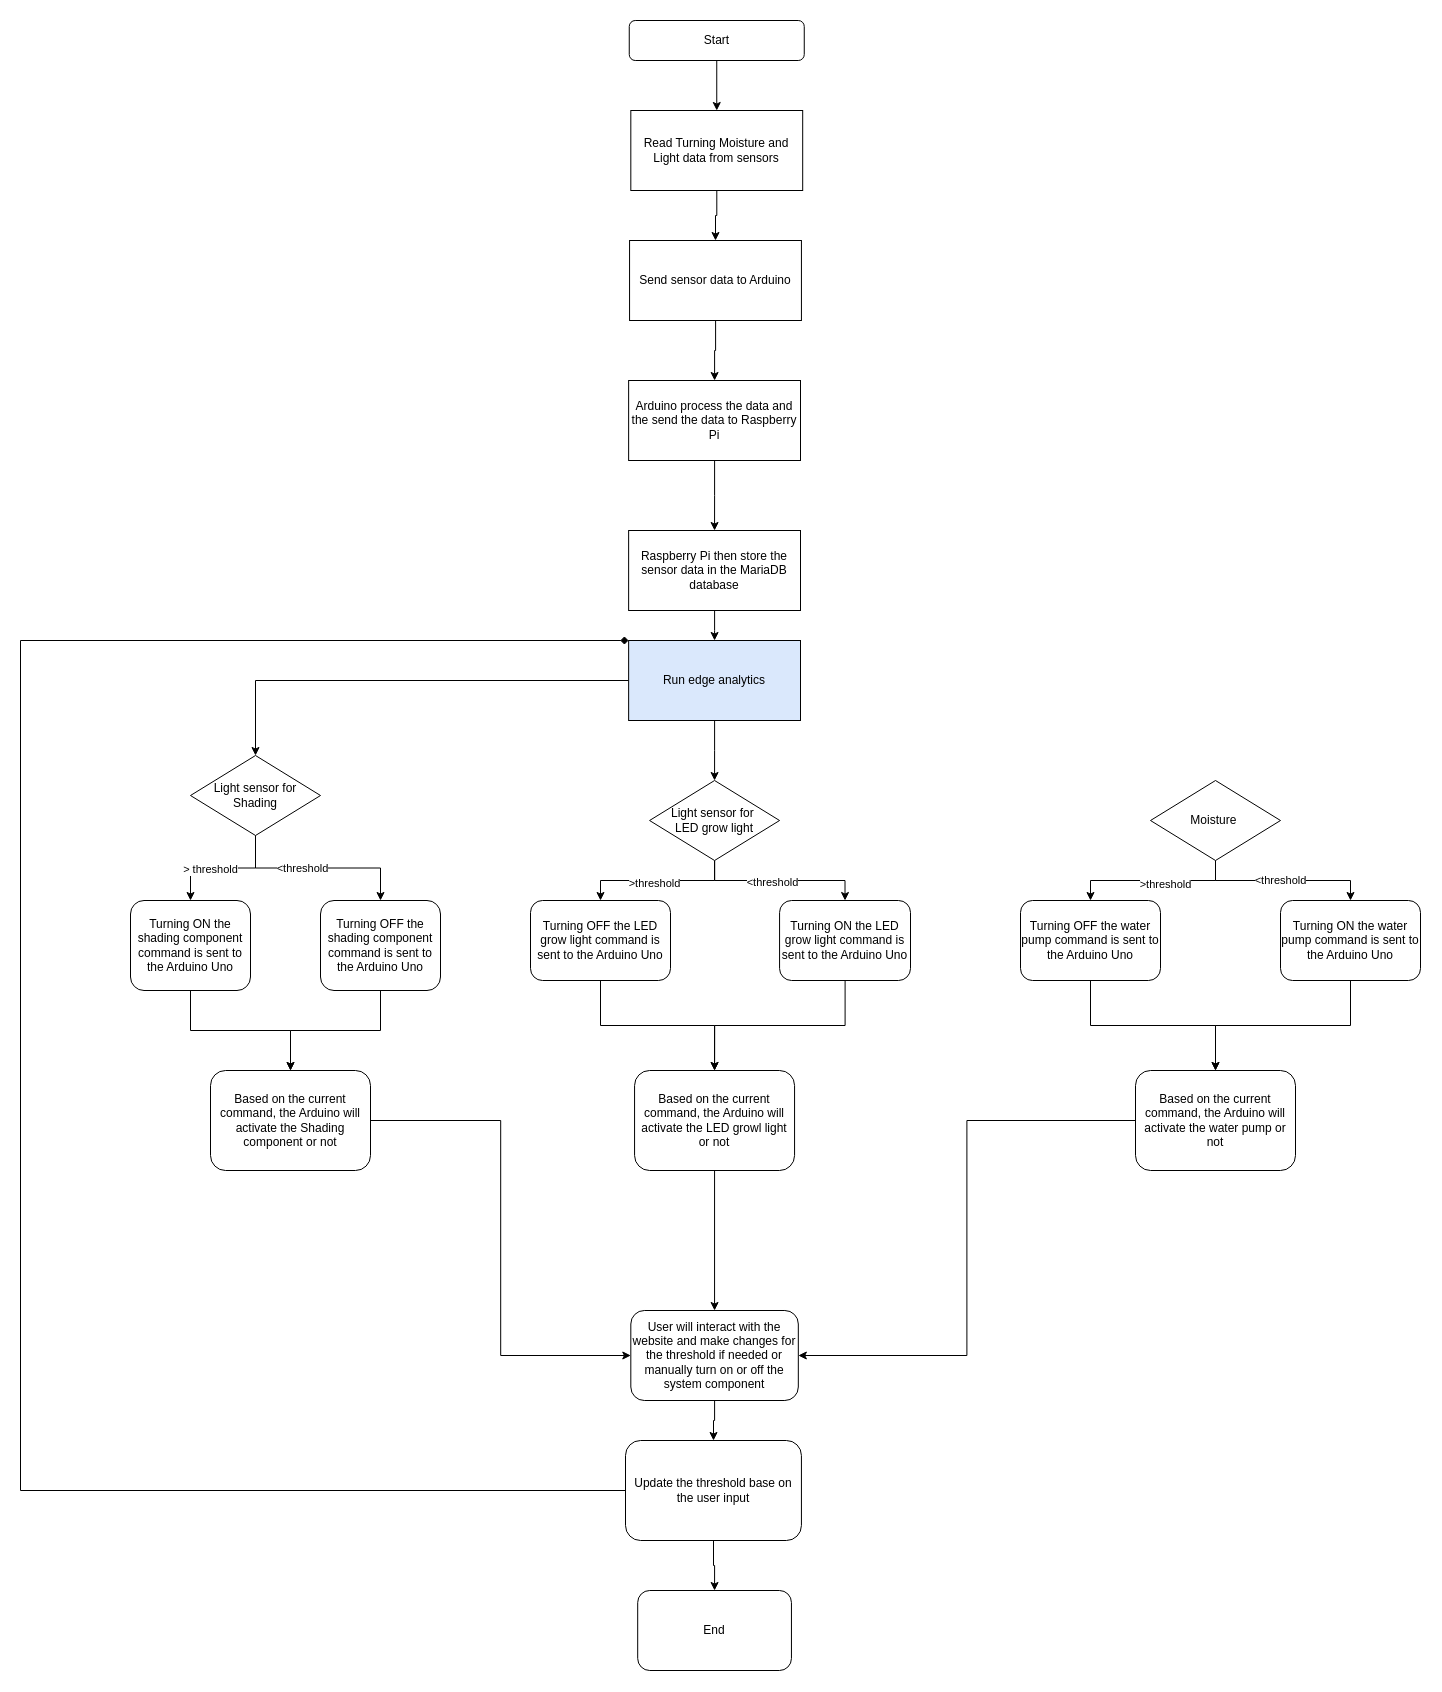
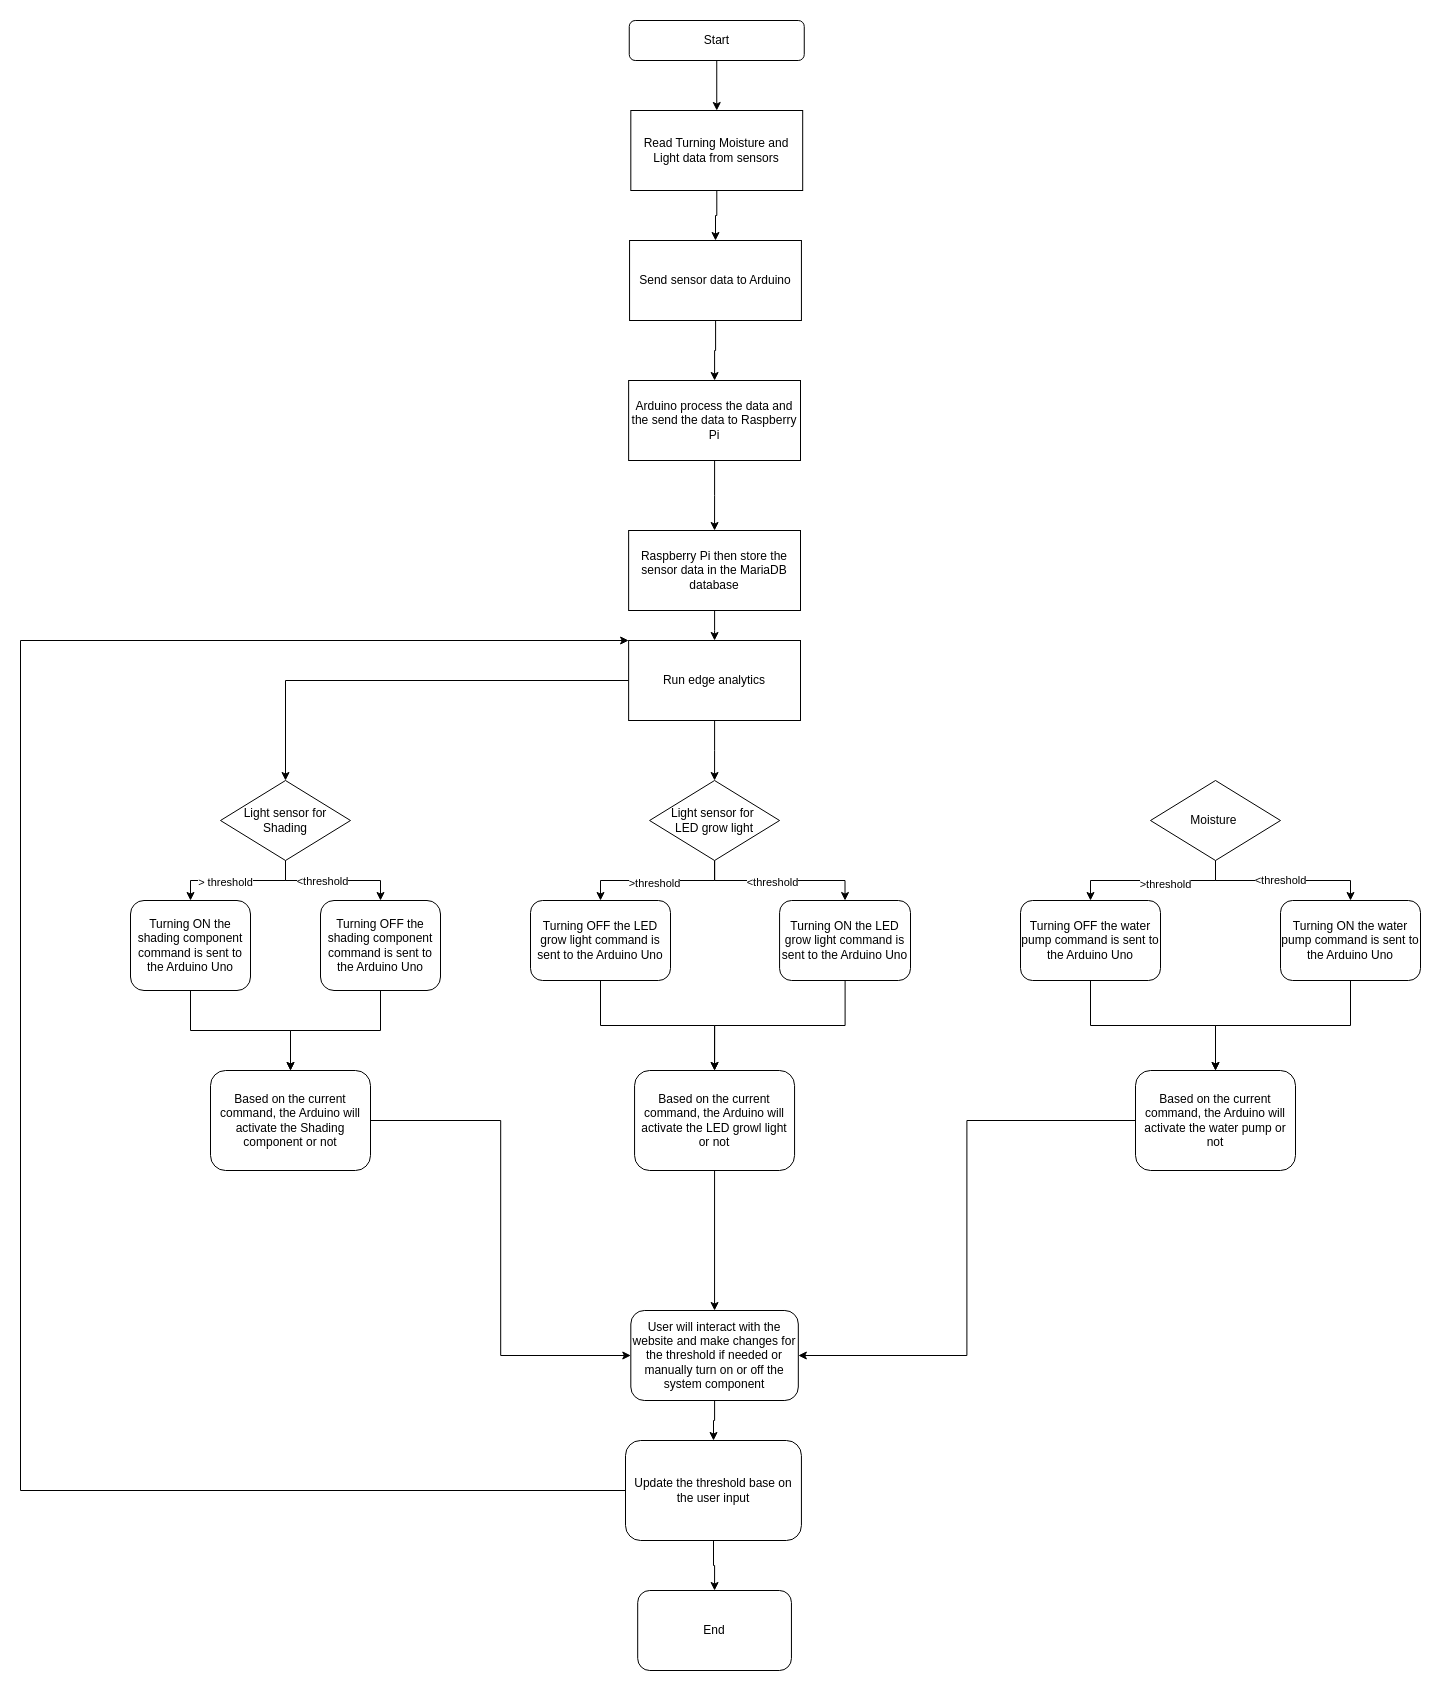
edge "Update the threshold base on the user input" -> "Run edge analytics": arrowhead diamond -> classic
node "Run edge analytics": fillcolor #dae8fc -> #ffffff
node "Light sensor for Shading": moved (256, 796) -> (286, 821)
